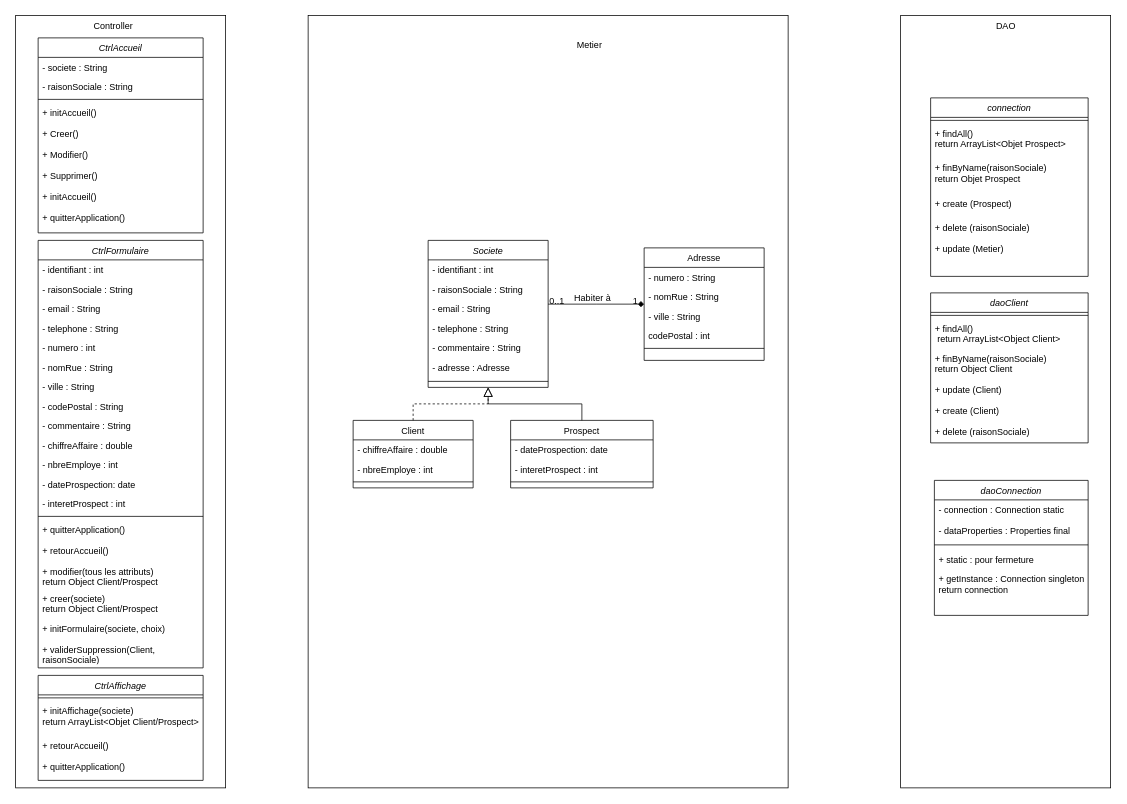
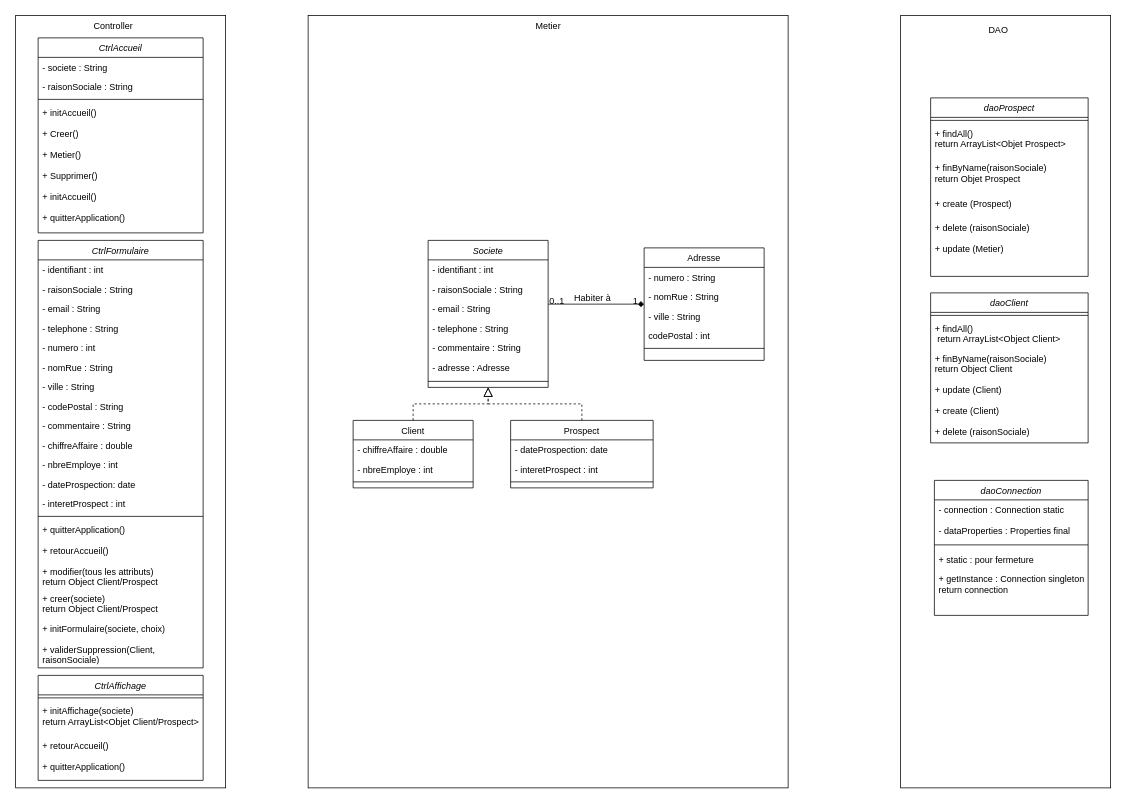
node "DAO": moved (1005, 27) -> (998, 30)
node "Metier": moved (589, 45) -> (548, 27)
node "connection": label "connection" -> "daoProspect"
node "+ Modifier()": label "+ Modifier()" -> "+ Metier()"
edge "Prospect" -> "Societe": style solid -> dashed
